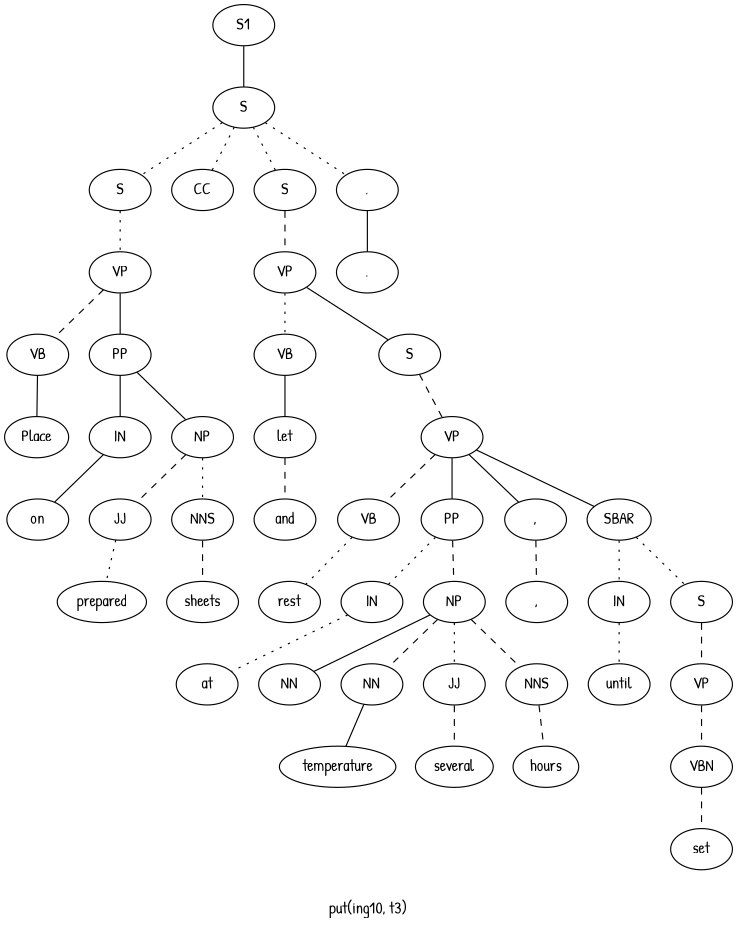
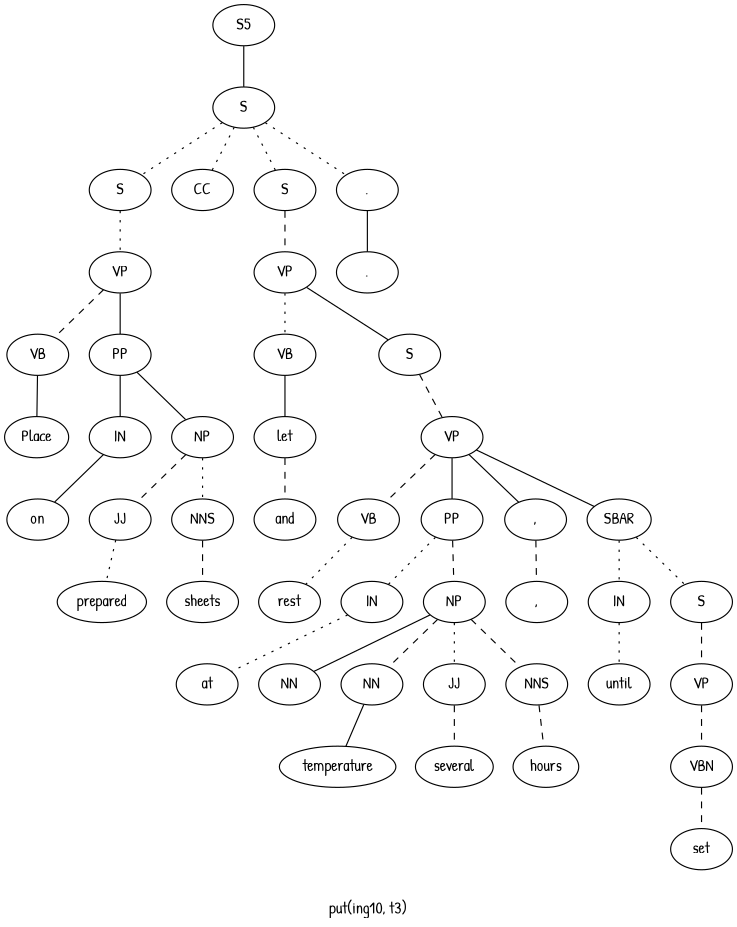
node "S1": label "S1" -> "S5"
